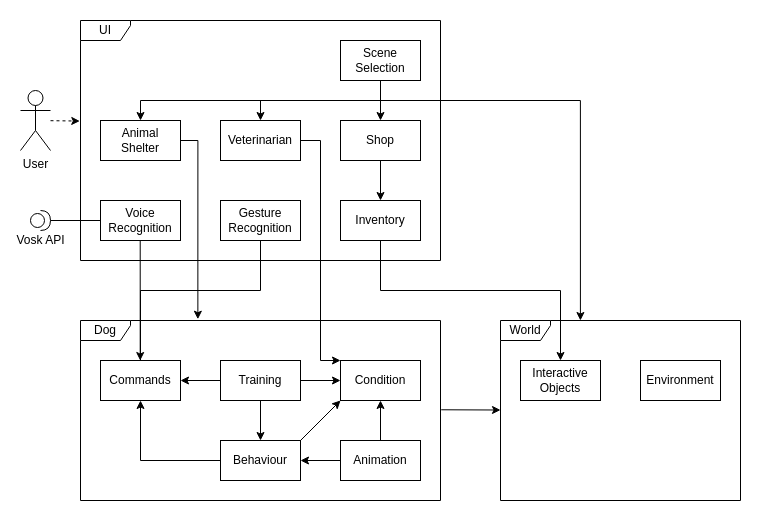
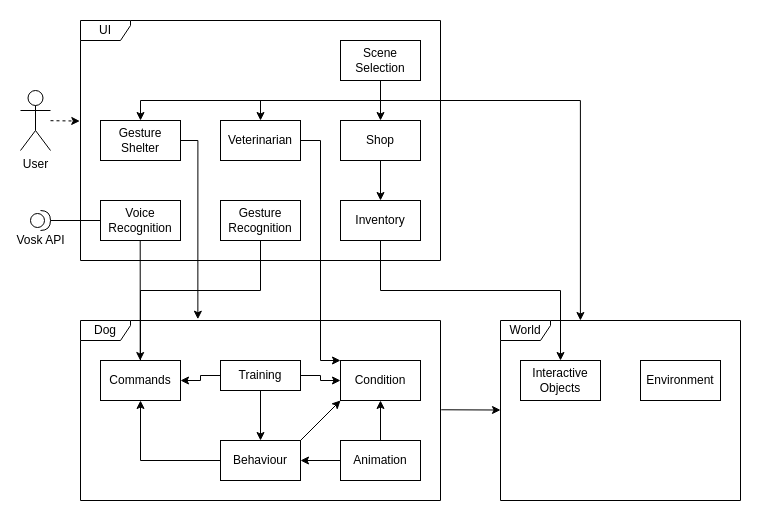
node "Animal Shelter": label "Animal Shelter" -> "Gesture Shelter"
node "Training": size 80x40 -> 80x30
